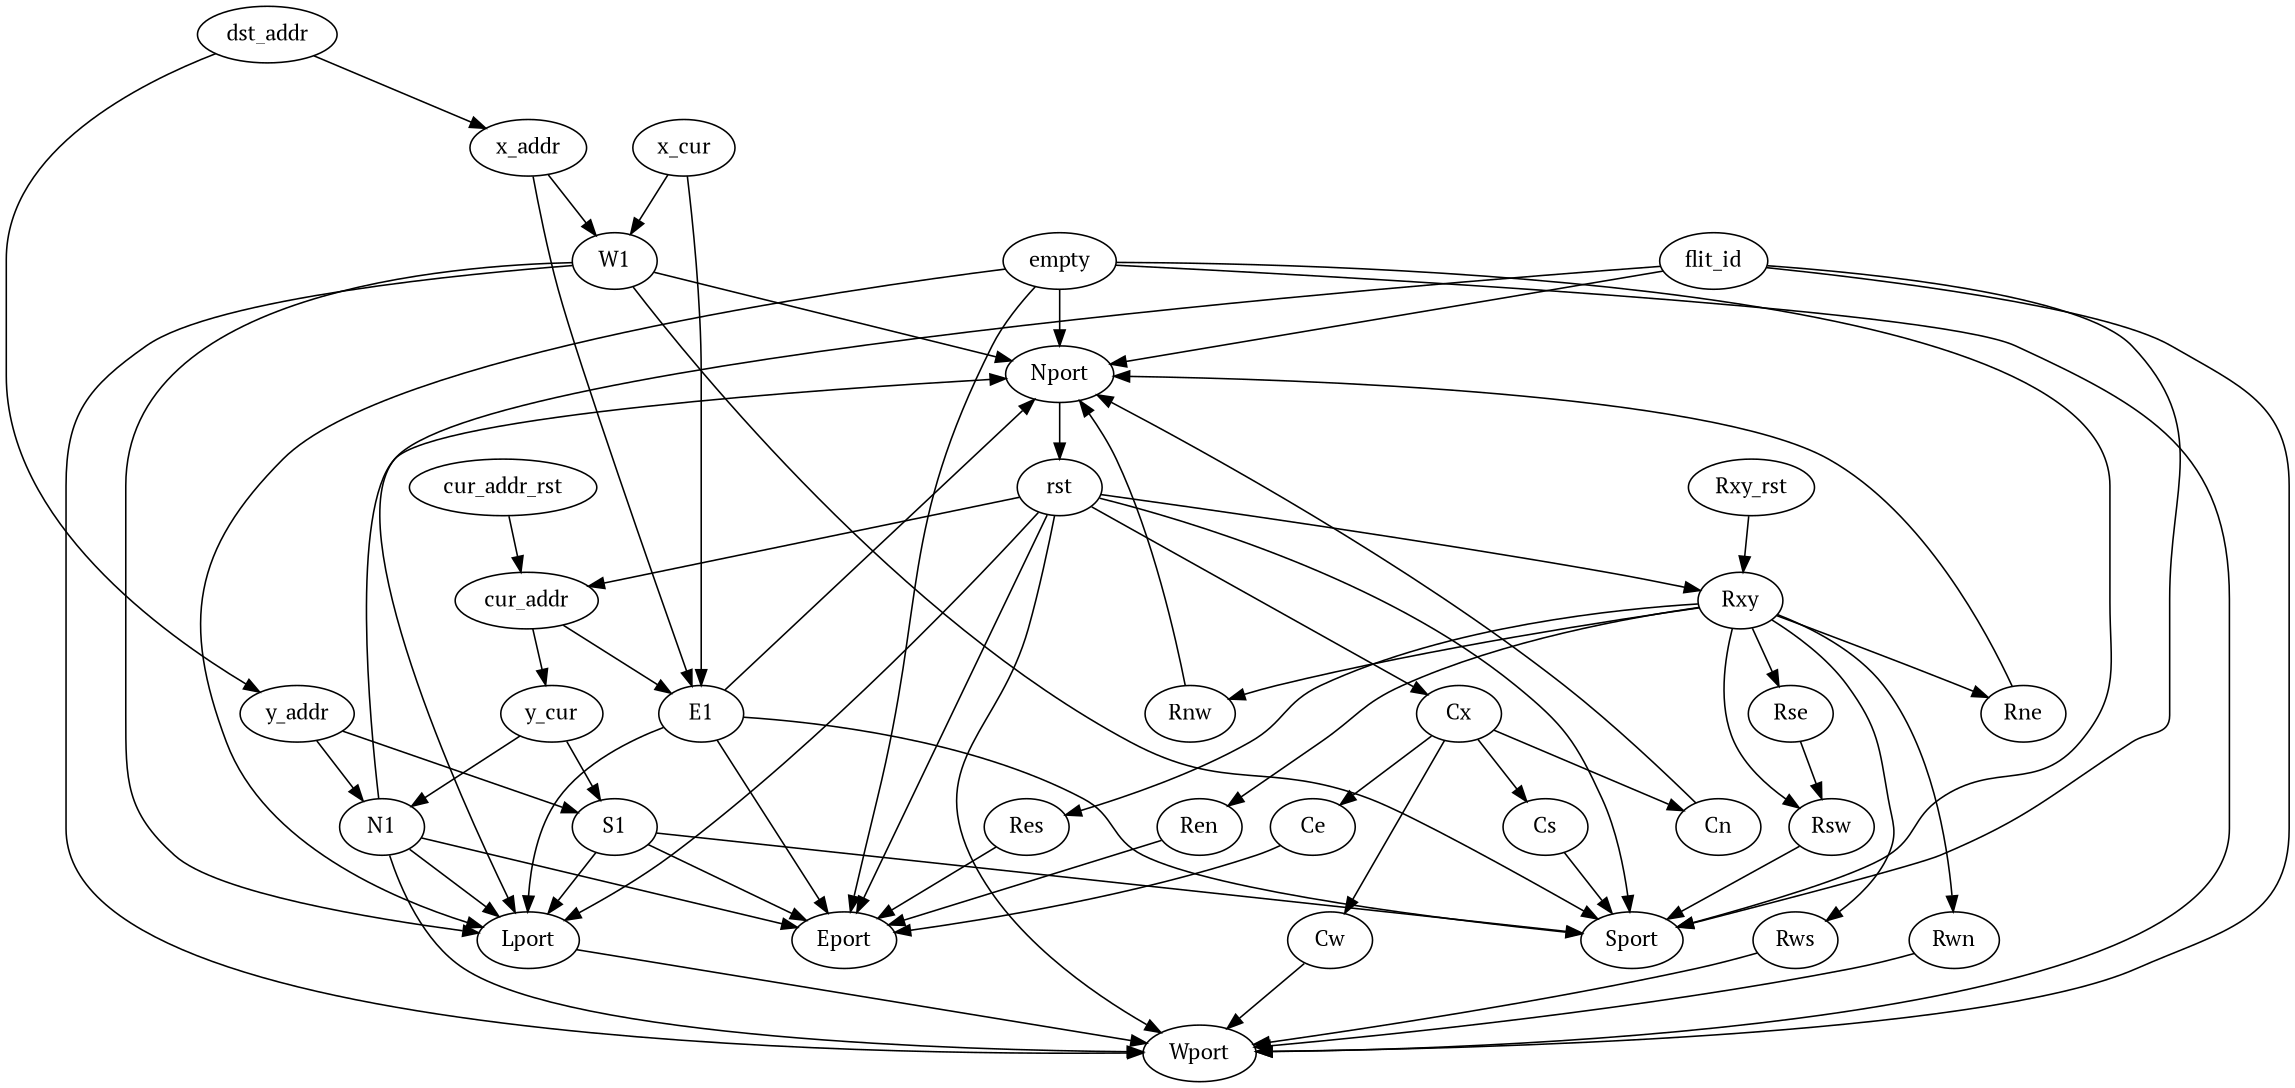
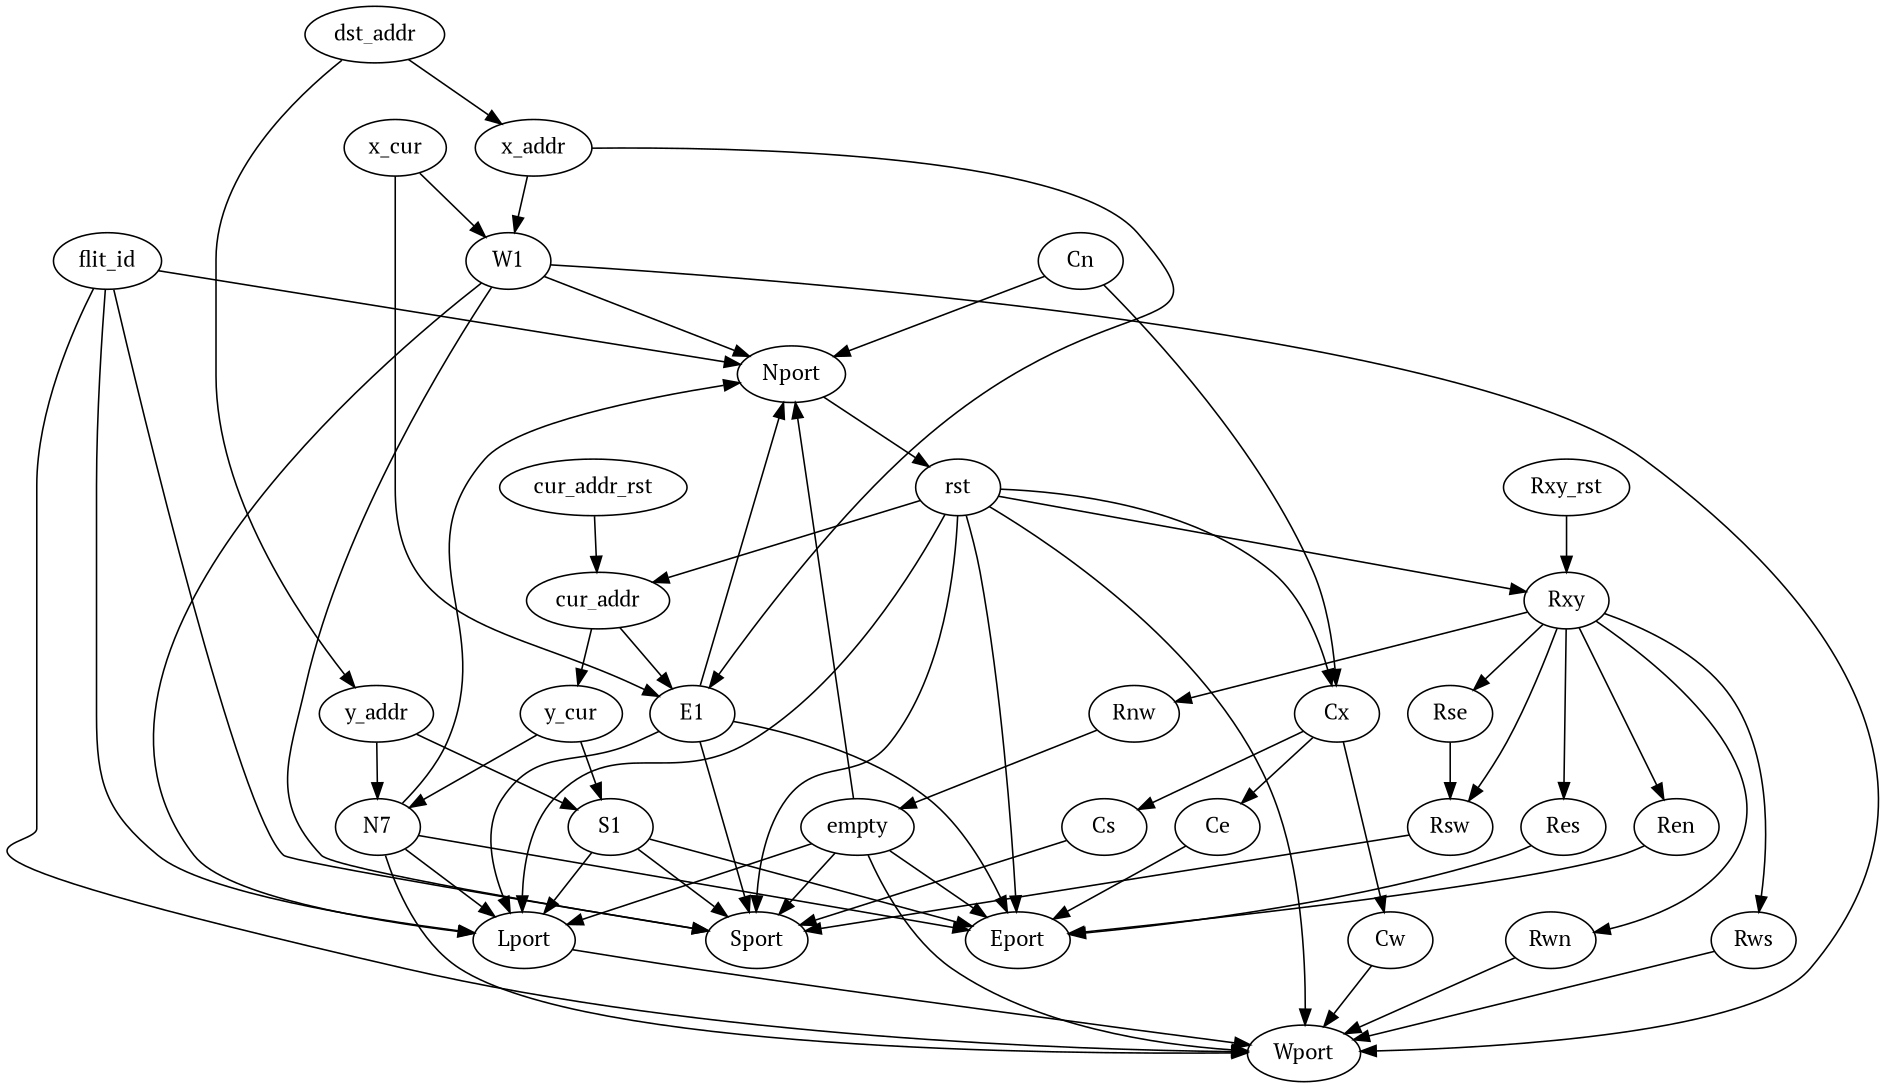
edge "Rnw" -> "Nport": now "Rnw" -> "empty"
node "Rne": removed
edge "Cx" -> "Cn": reversed
node "N1": label "N1" -> "N7"
